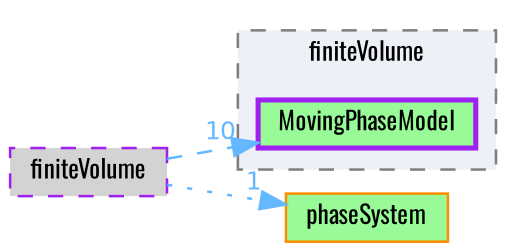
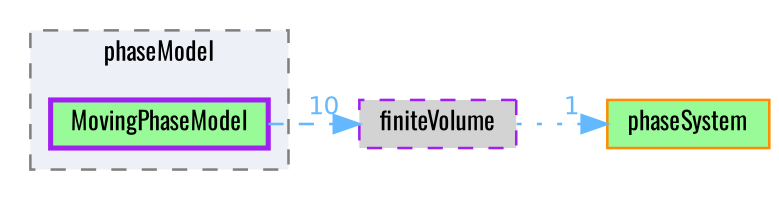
cluster "finiteVolume": label "finiteVolume" -> "phaseModel"
edge "finiteVolume" -> "MovingPhaseModel": reversed
